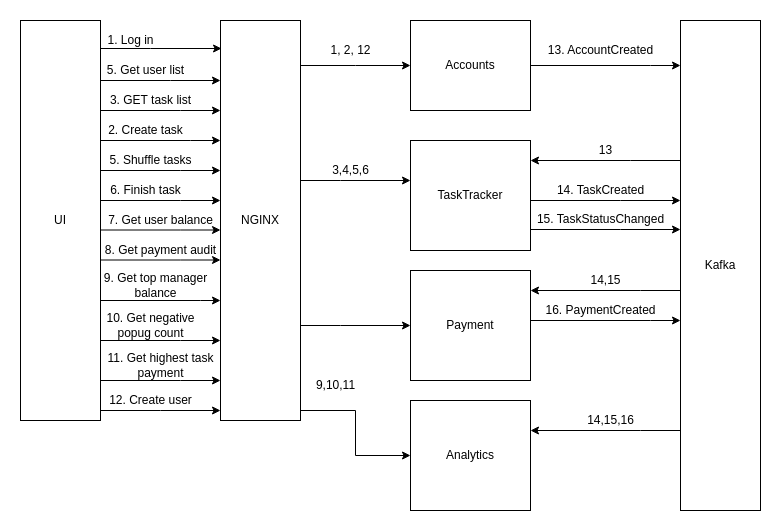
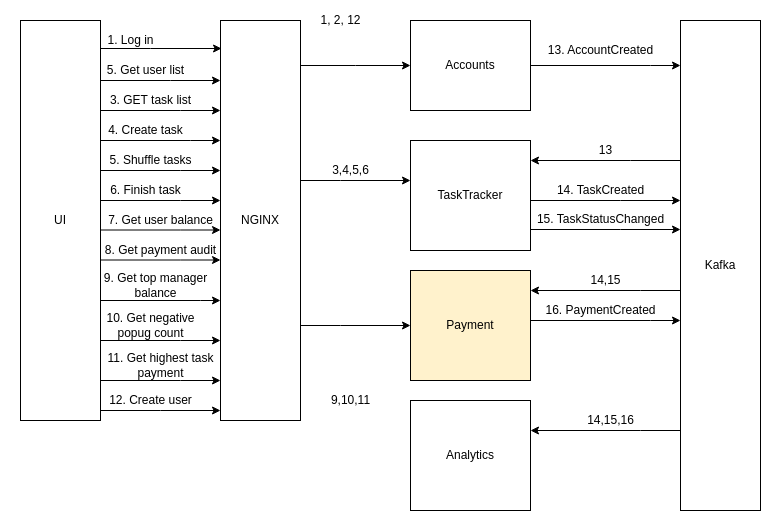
node "1, 2, 12": moved (351, 51) -> (341, 21)
node "2. Create task": label "2. Create task" -> "4. Create task"
node "Payment": fillcolor #ffffff -> #fff2cc
node "9,10,11": moved (336, 386) -> (351, 401)
edge "NGINX" -> "Analytics": removed
